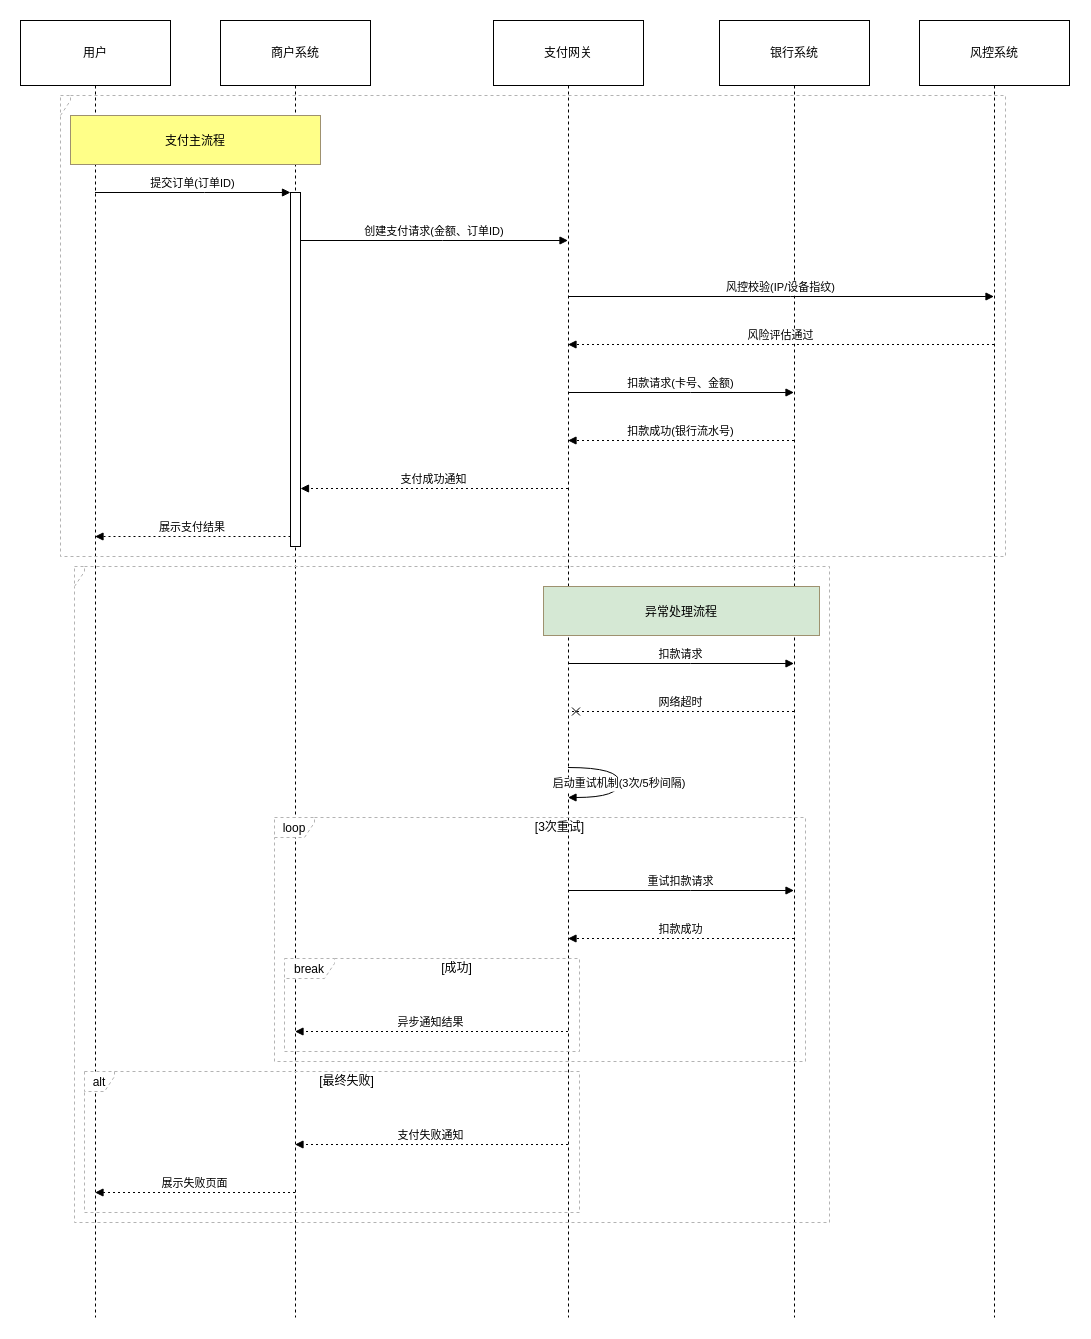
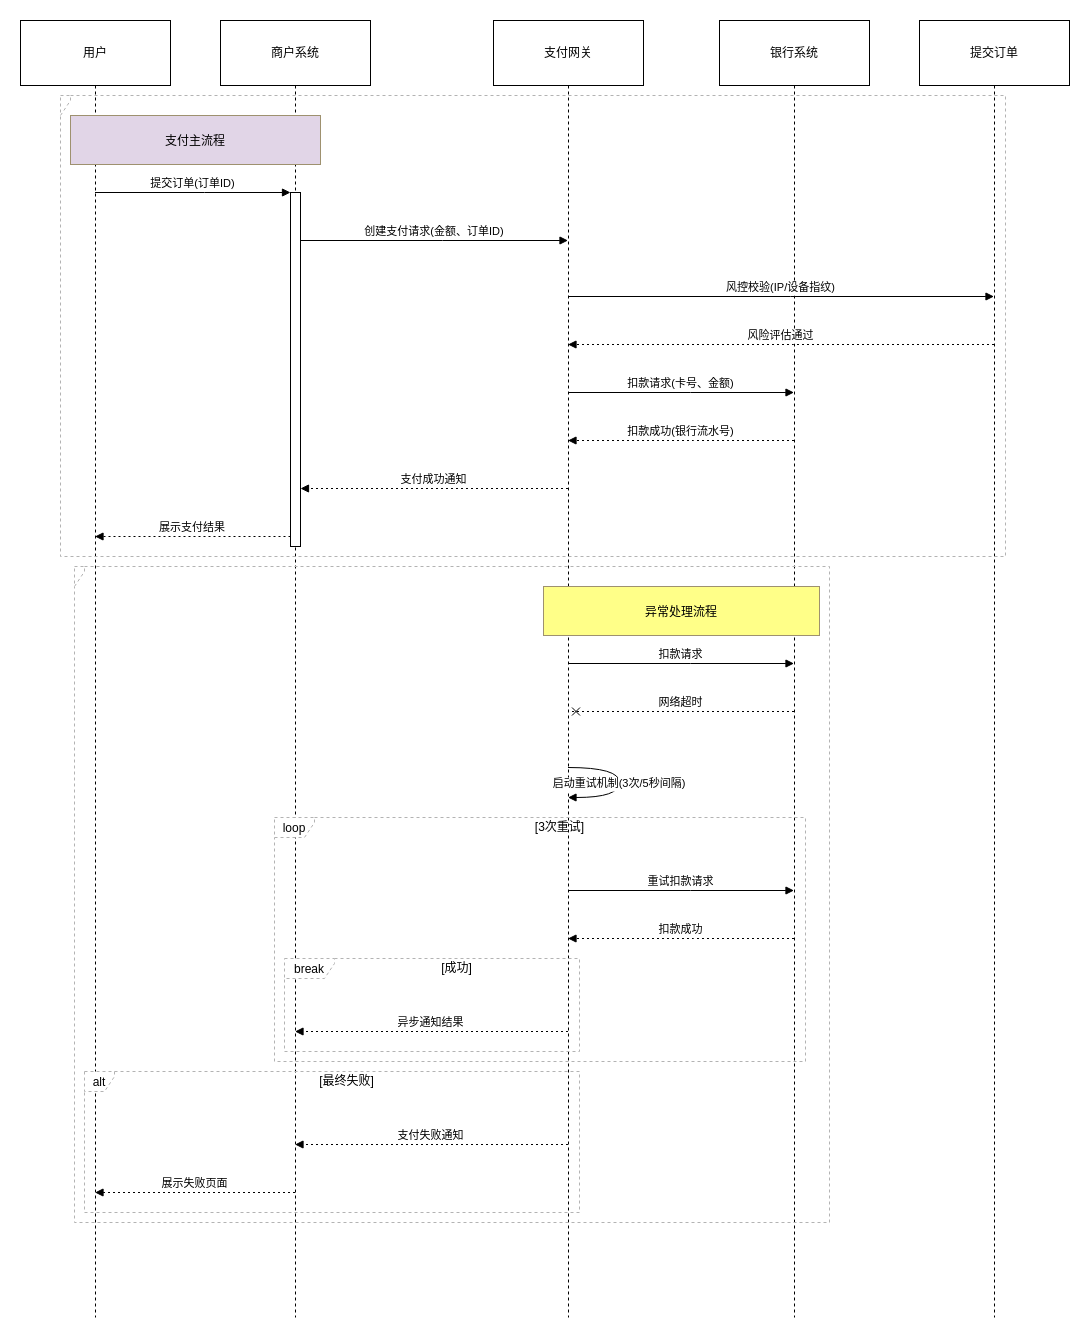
node "风控系统": label "风控系统" -> "提交订单"
node "支付主流程": fillcolor #ffff88 -> #e1d5e7
node "异常处理流程": fillcolor #d5e8d4 -> #ffff88
